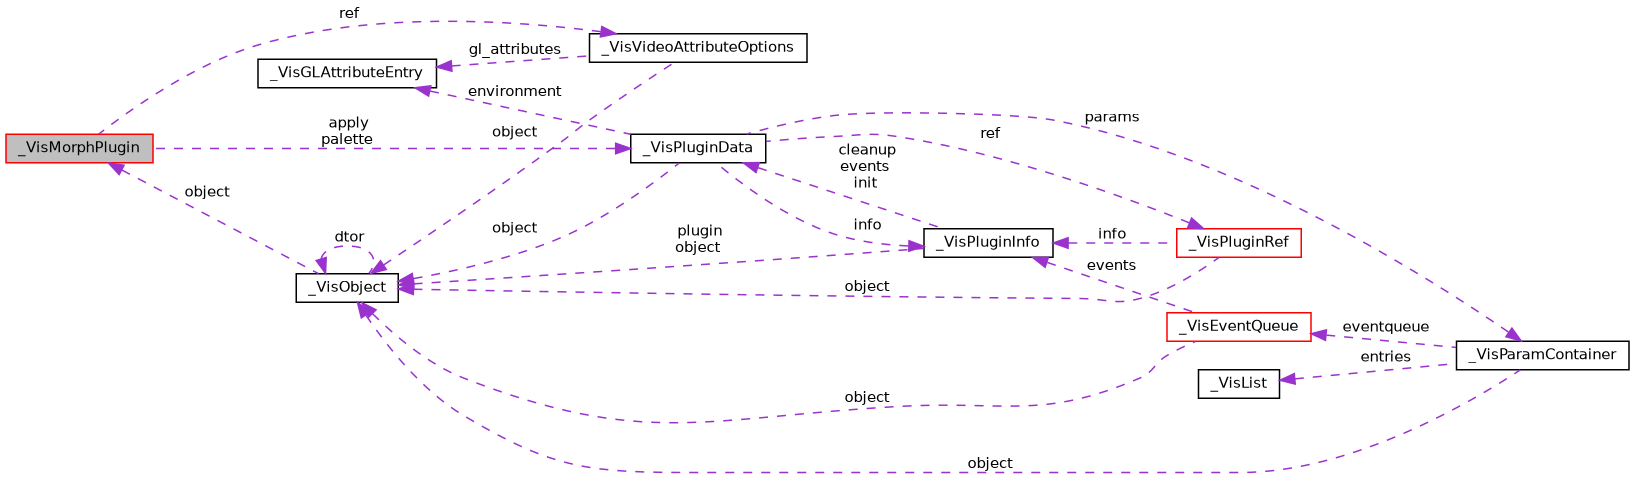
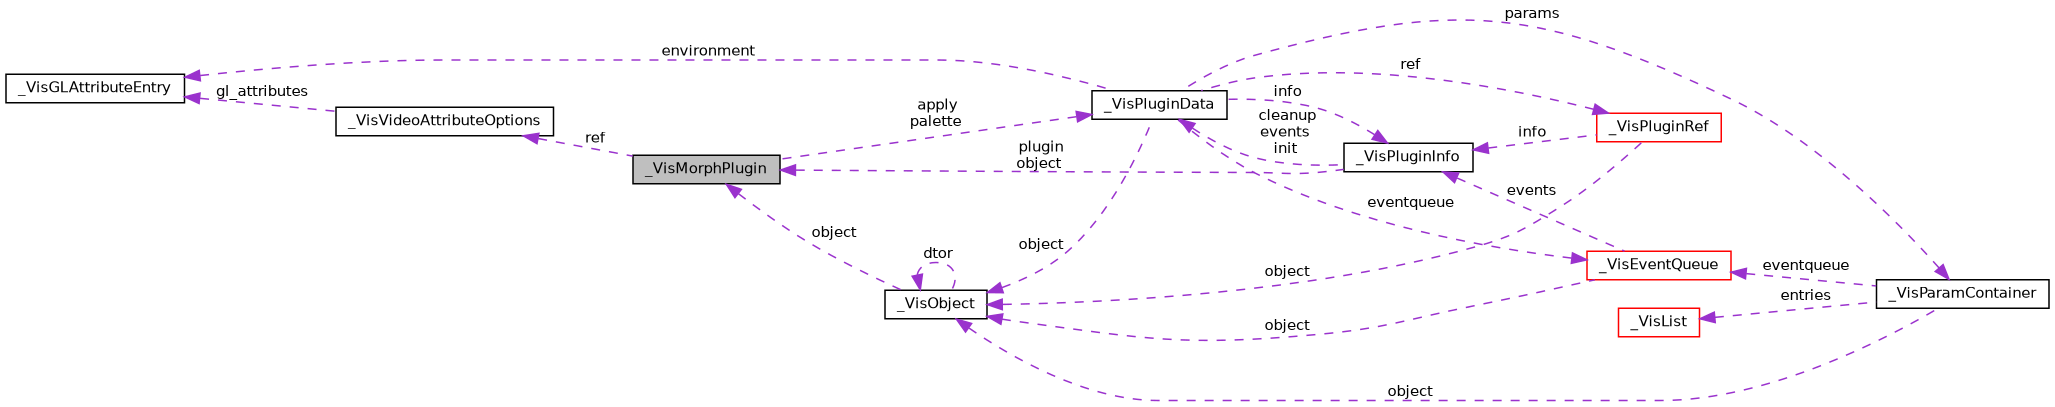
node "_VisMorphPlugin": color red -> black
edge "_VisVideoAttributeOptions" -> "_VisObject": removed, label "object"
edge "_VisPluginData" -> "_VisEventQueue": added, label "eventqueue"
edge "_VisPluginInfo" -> "_VisObject": now "_VisPluginInfo" -> "_VisMorphPlugin"
node "_VisList": color black -> red
